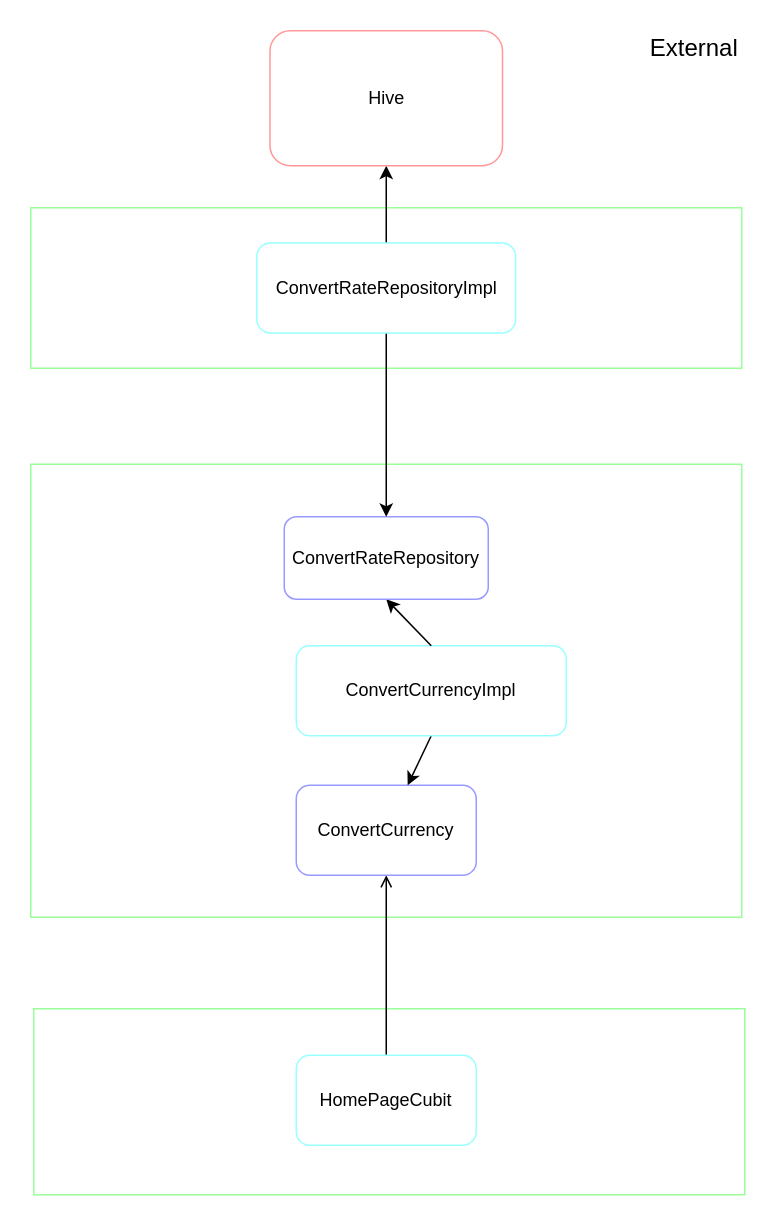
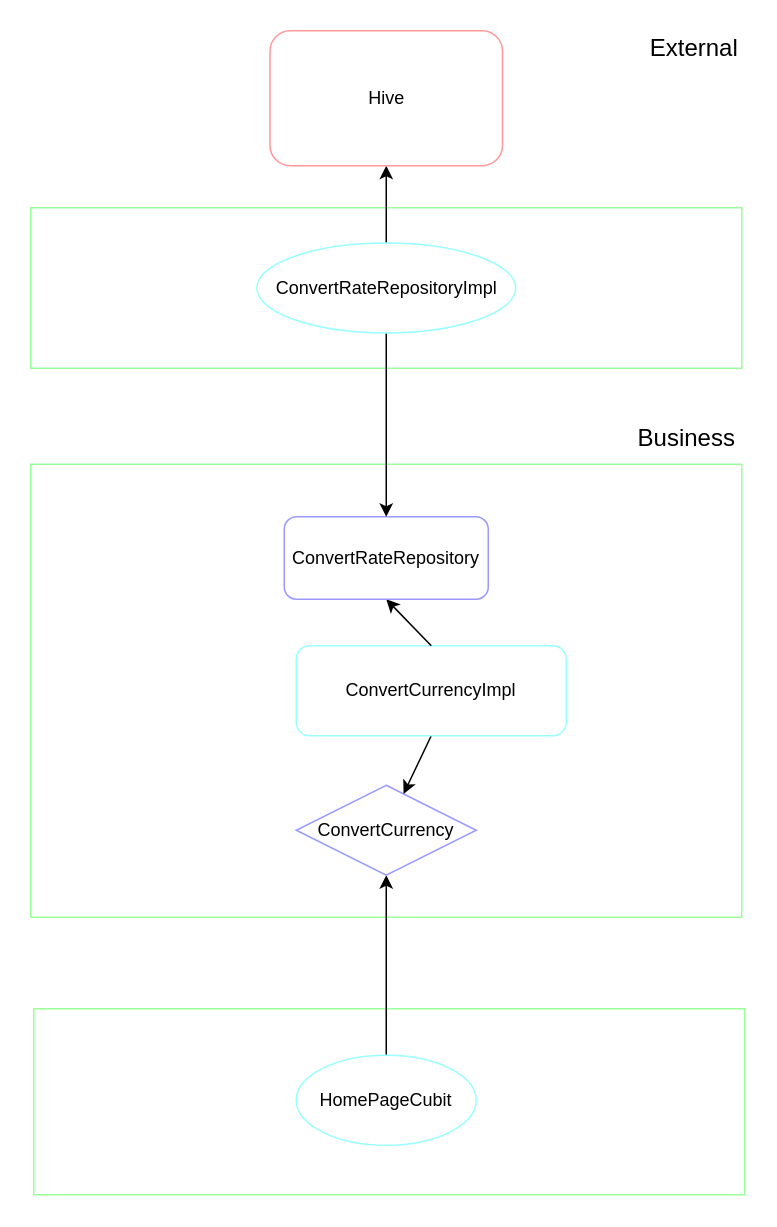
node "ConvertRateRepositoryImpl": shape rounded rectangle -> ellipse
node "Business": added
node "ConvertCurrency": shape rounded rectangle -> diamond
edge "HomePageCubit" -> "ConvertCurrency": arrowhead open -> classic
node "HomePageCubit": shape rounded rectangle -> ellipse
